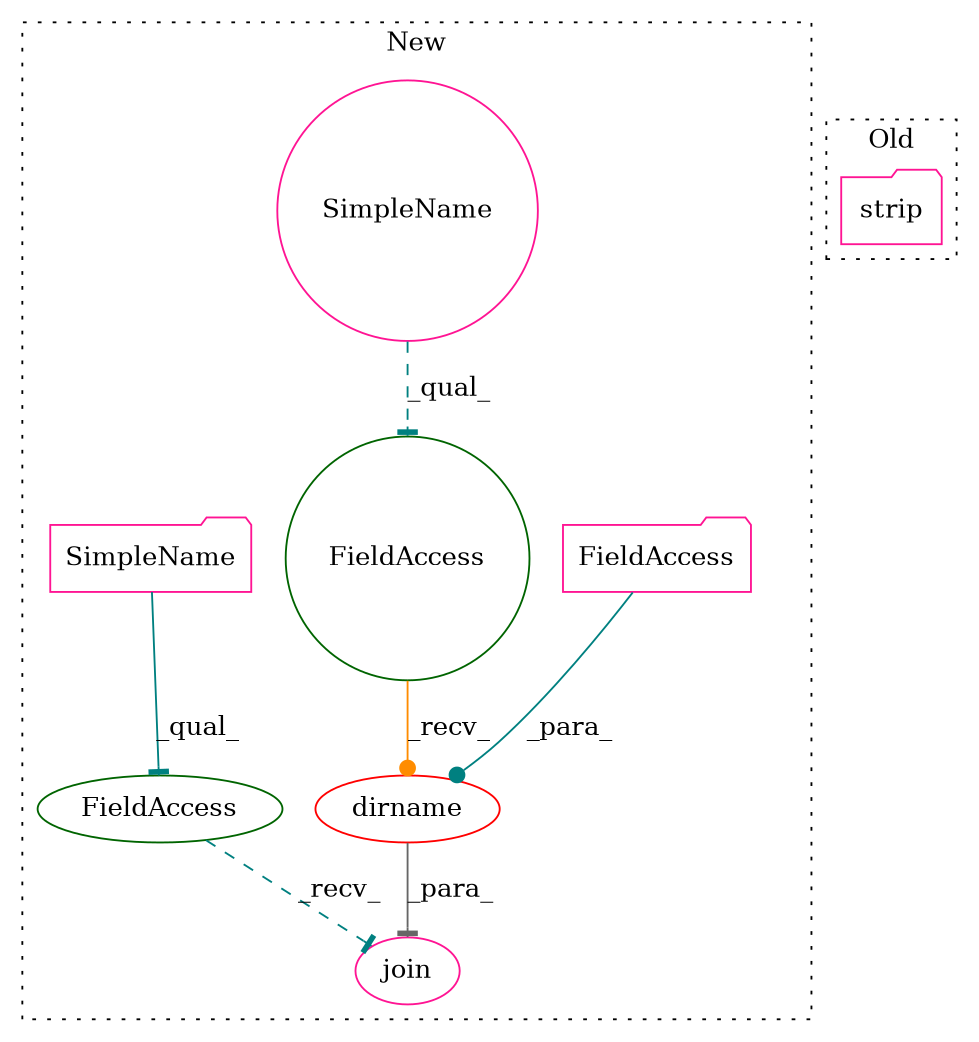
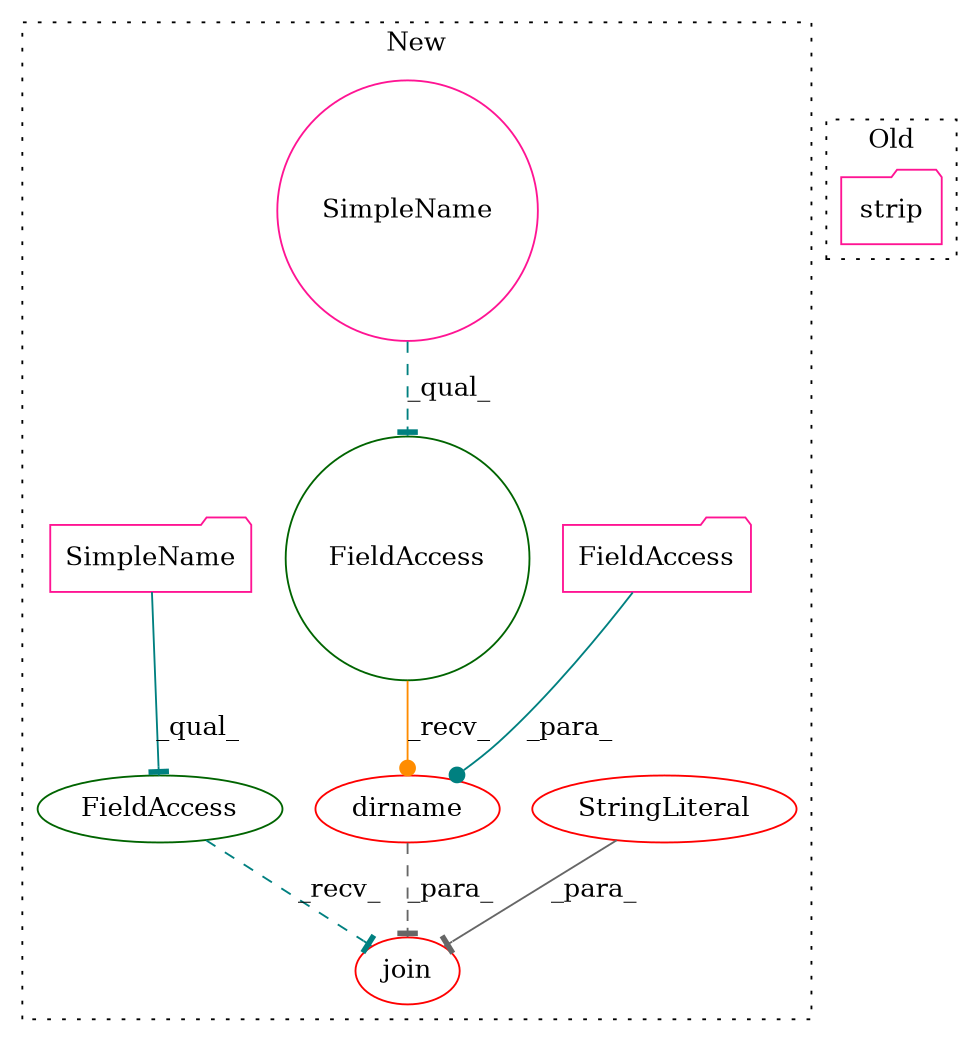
node "StringLiteral": added
edge "dirname" -> "join": style solid -> dashed
node "join": color deeppink -> red
